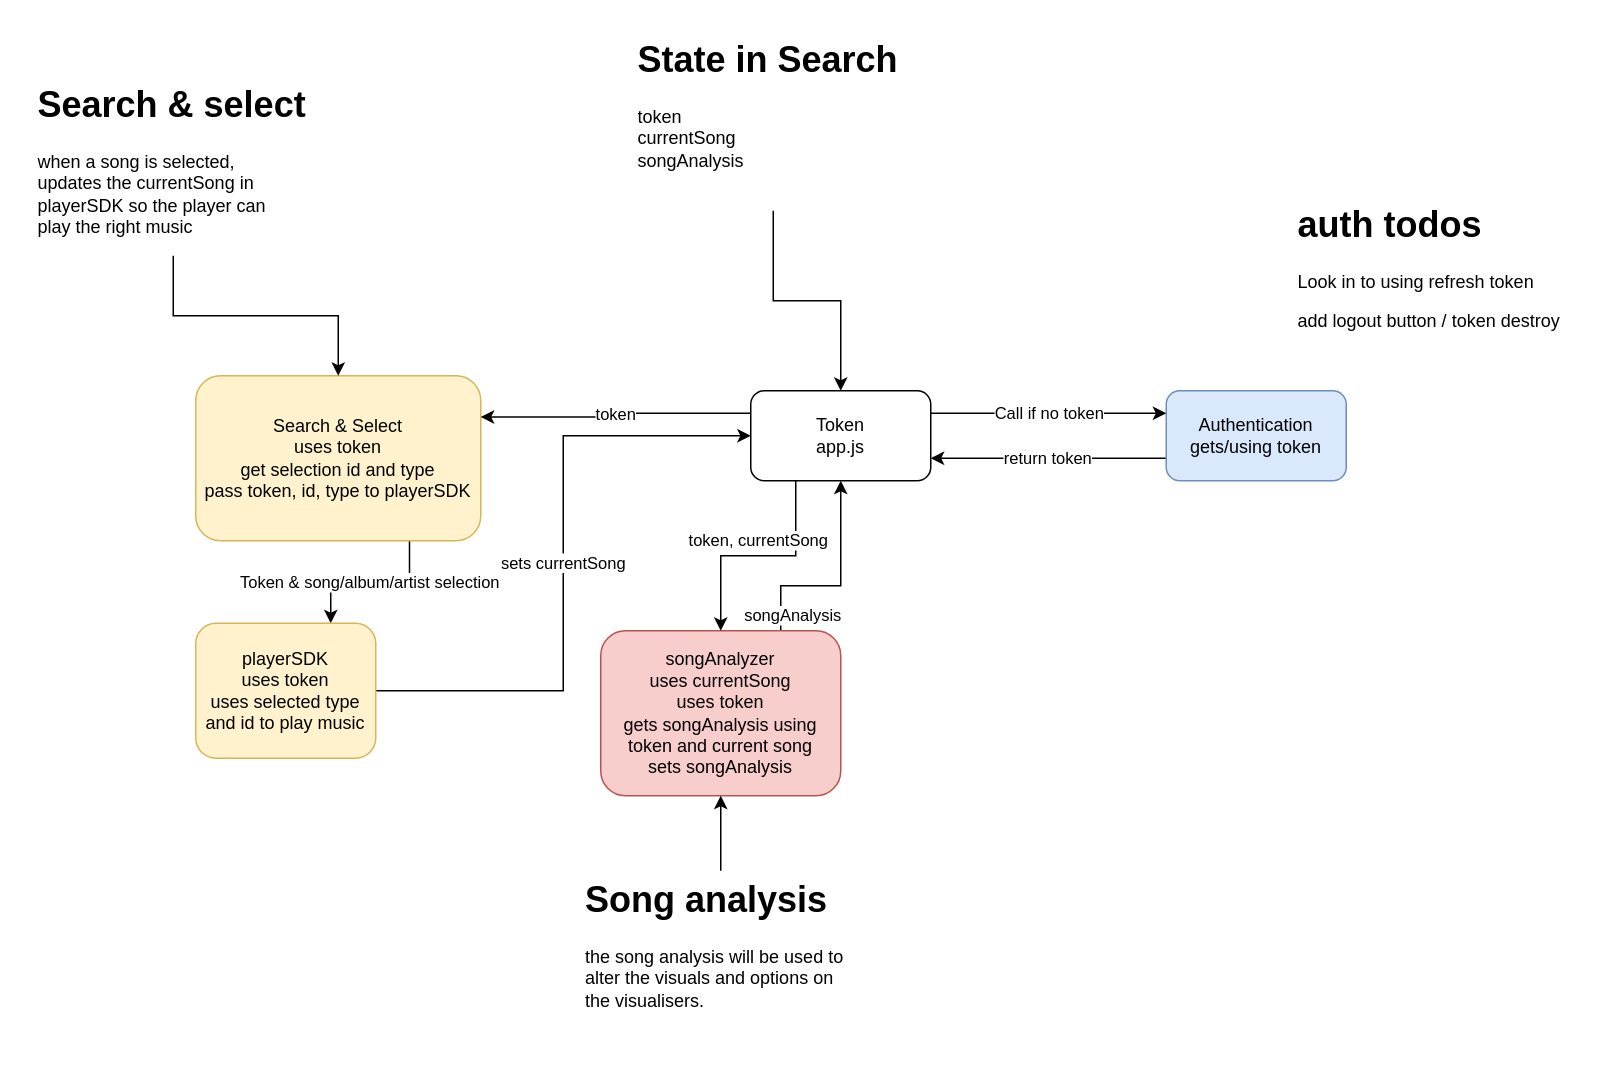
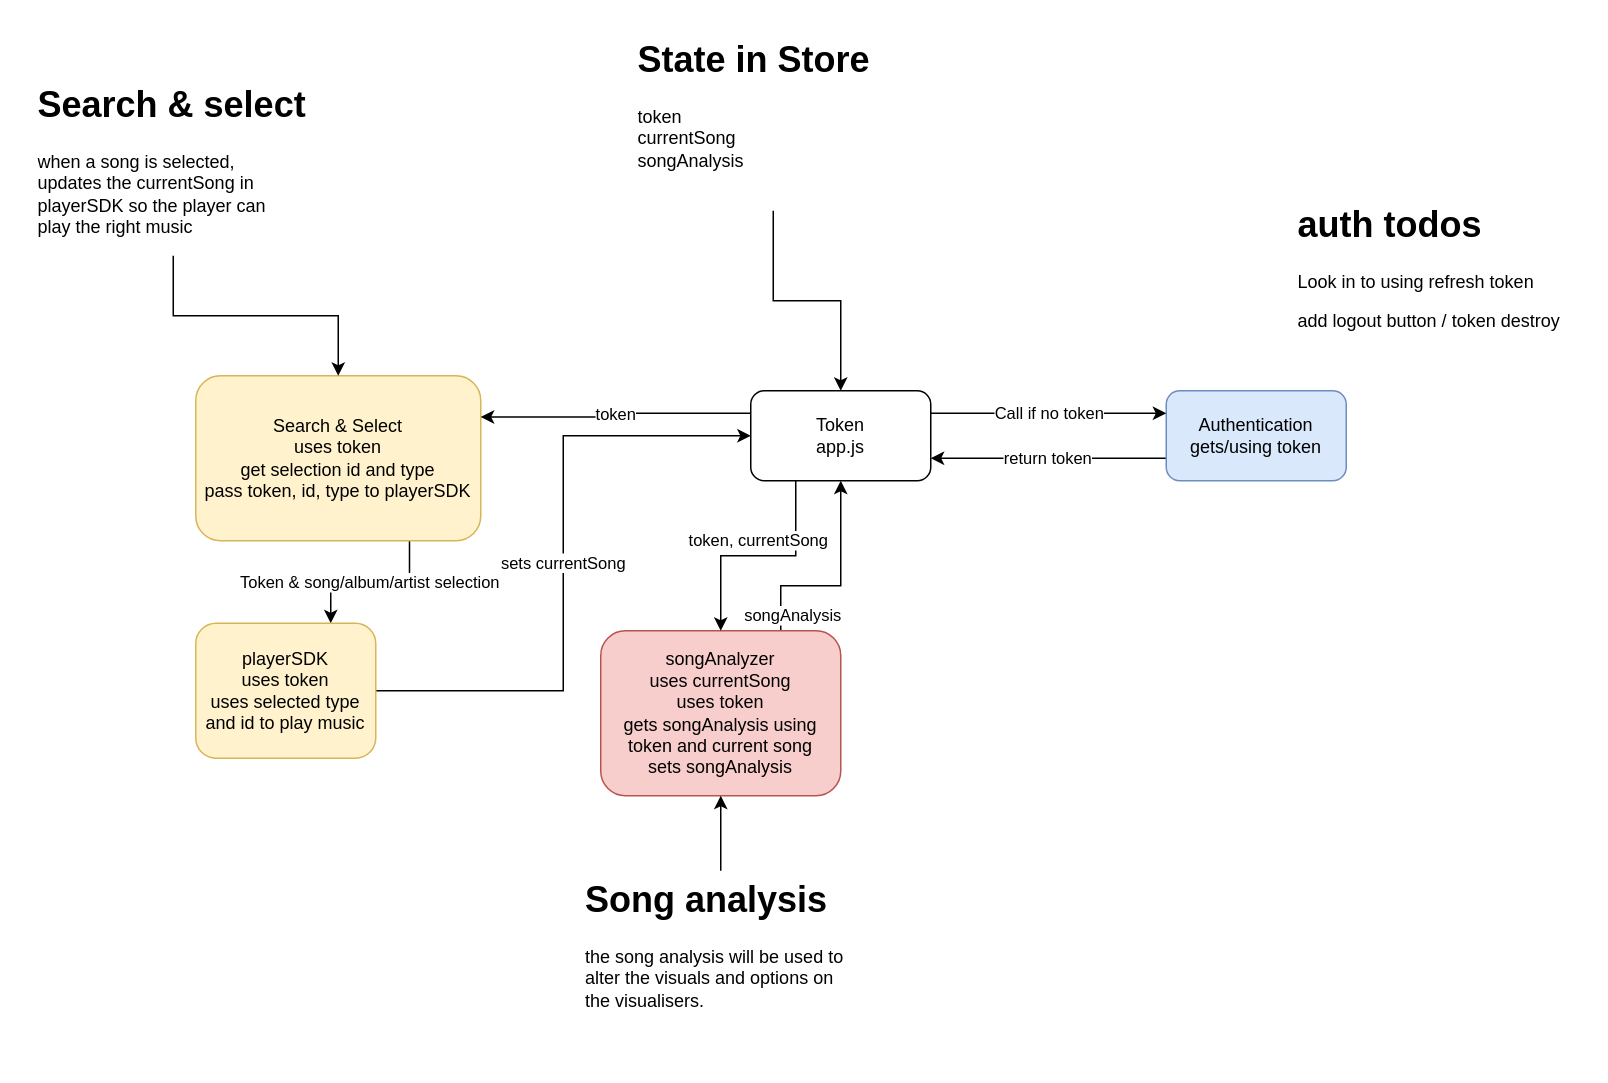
node "State in Search token currentSong songAnalysis": label "State in Search token currentSong songAnalysis" -> "State in Store token currentSong songAnalysis"
